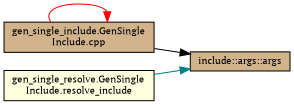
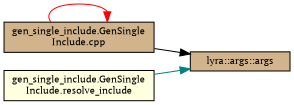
node "include::args::args": label "include::args::args" -> "lyra::args::args"
node "gen_single_resolve.GenSingle Include.resolve_include": label "gen_single_resolve.GenSingle Include.resolve_include" -> "gen_single_include.GenSingle Include.resolve_include"
